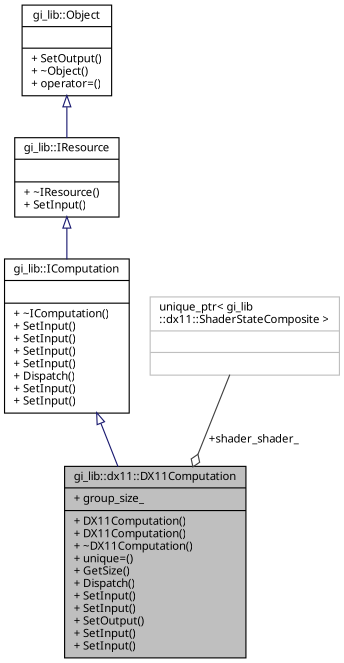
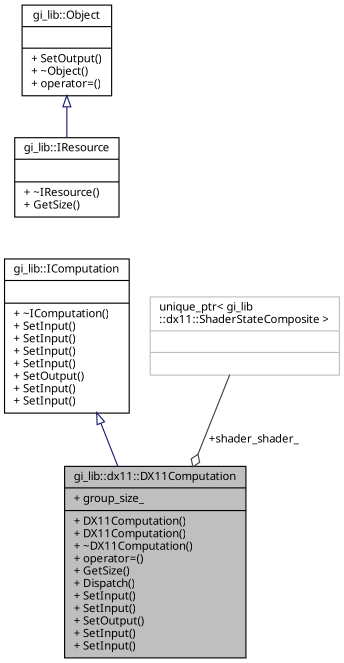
node "gi_lib::IResource": text "+ SetInput()" -> "+ GetSize()"
edge "gi_lib::IComputation" -> "gi_lib::IResource": removed
node "gi_lib::IComputation": text "+ Dispatch()" -> "+ SetOutput()"
node "gi_lib::dx11::DX11Computation": text "+ unique=()" -> "+ operator=()"
